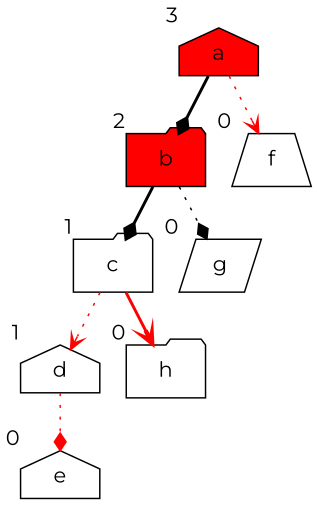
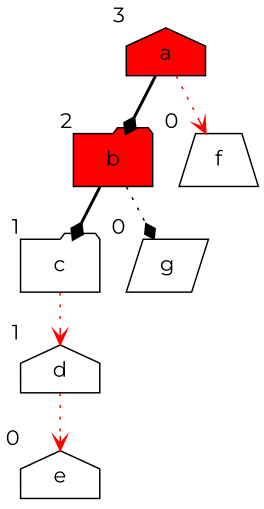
node "h 0": removed
edge "d 1" -> "e 0": arrowhead diamond -> vee
